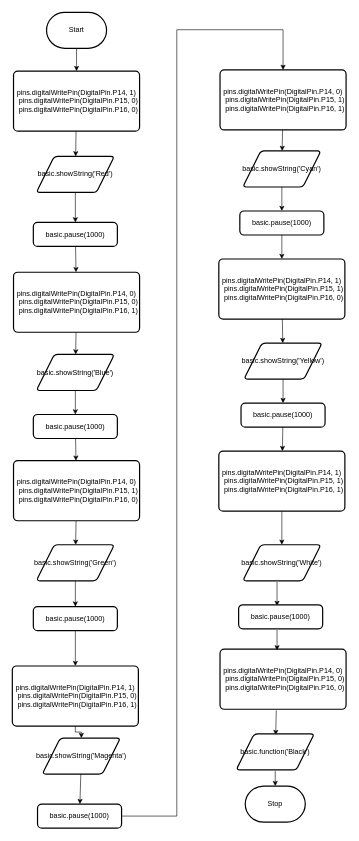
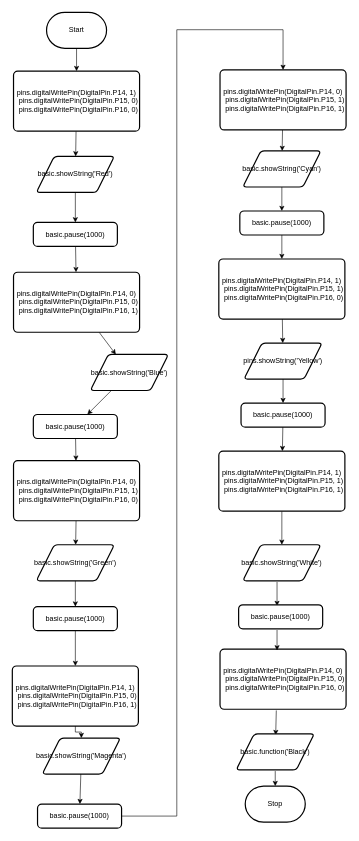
node "basic.showString('Yellow')": label "basic.showString('Yellow')" -> "pins.showString('Yellow')"
node "basic.showString('Blue')": moved (75, 372) -> (129, 372)
